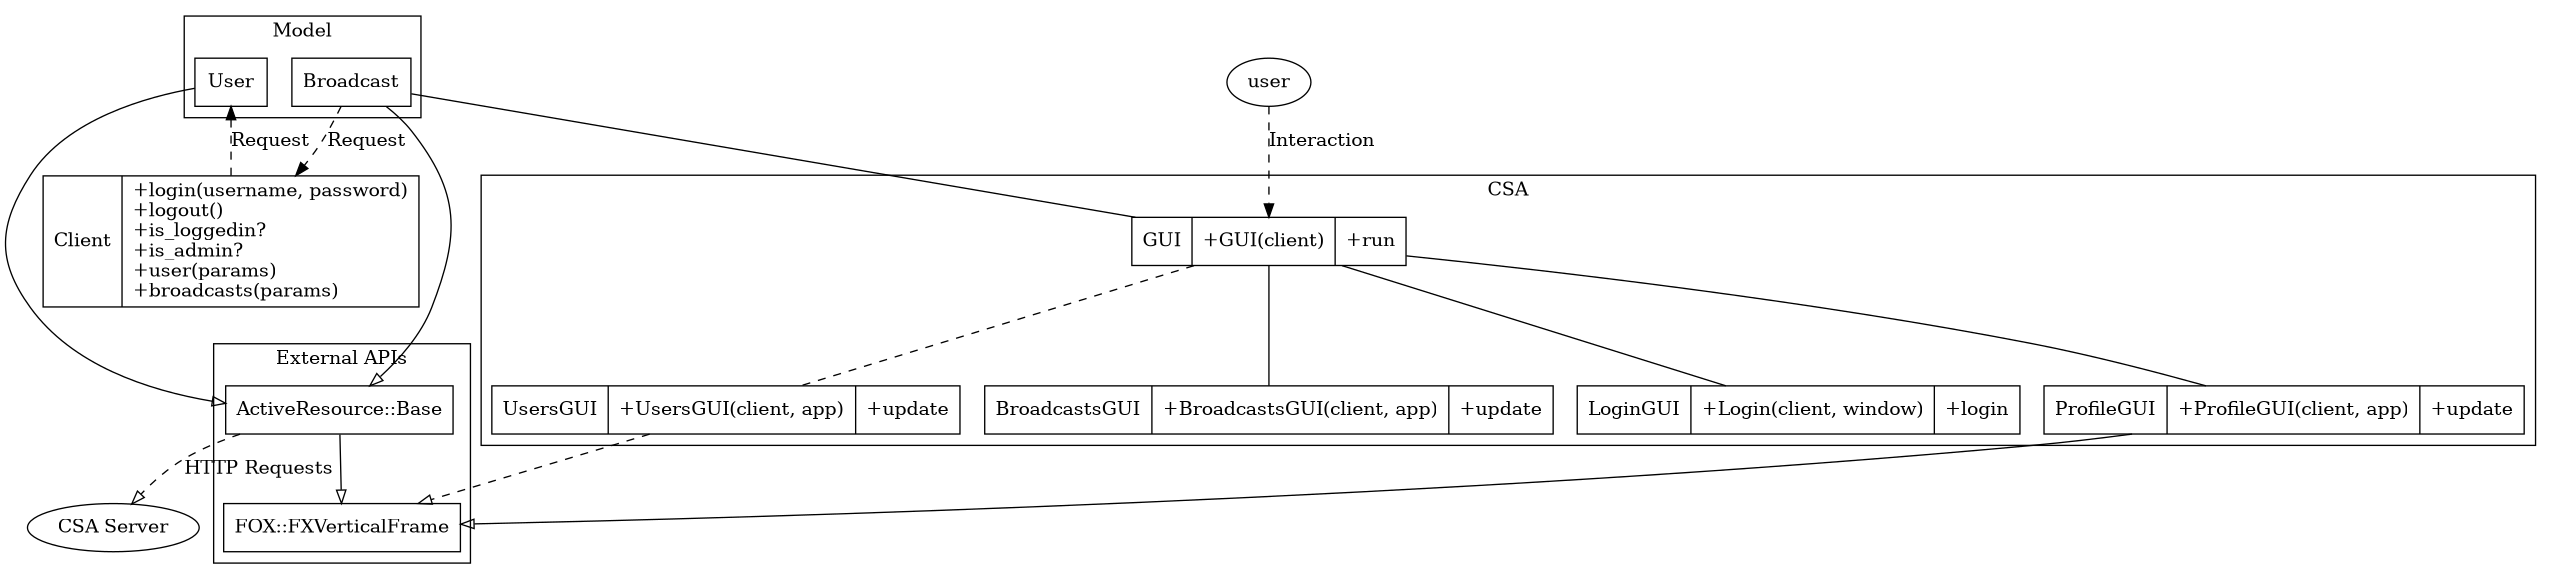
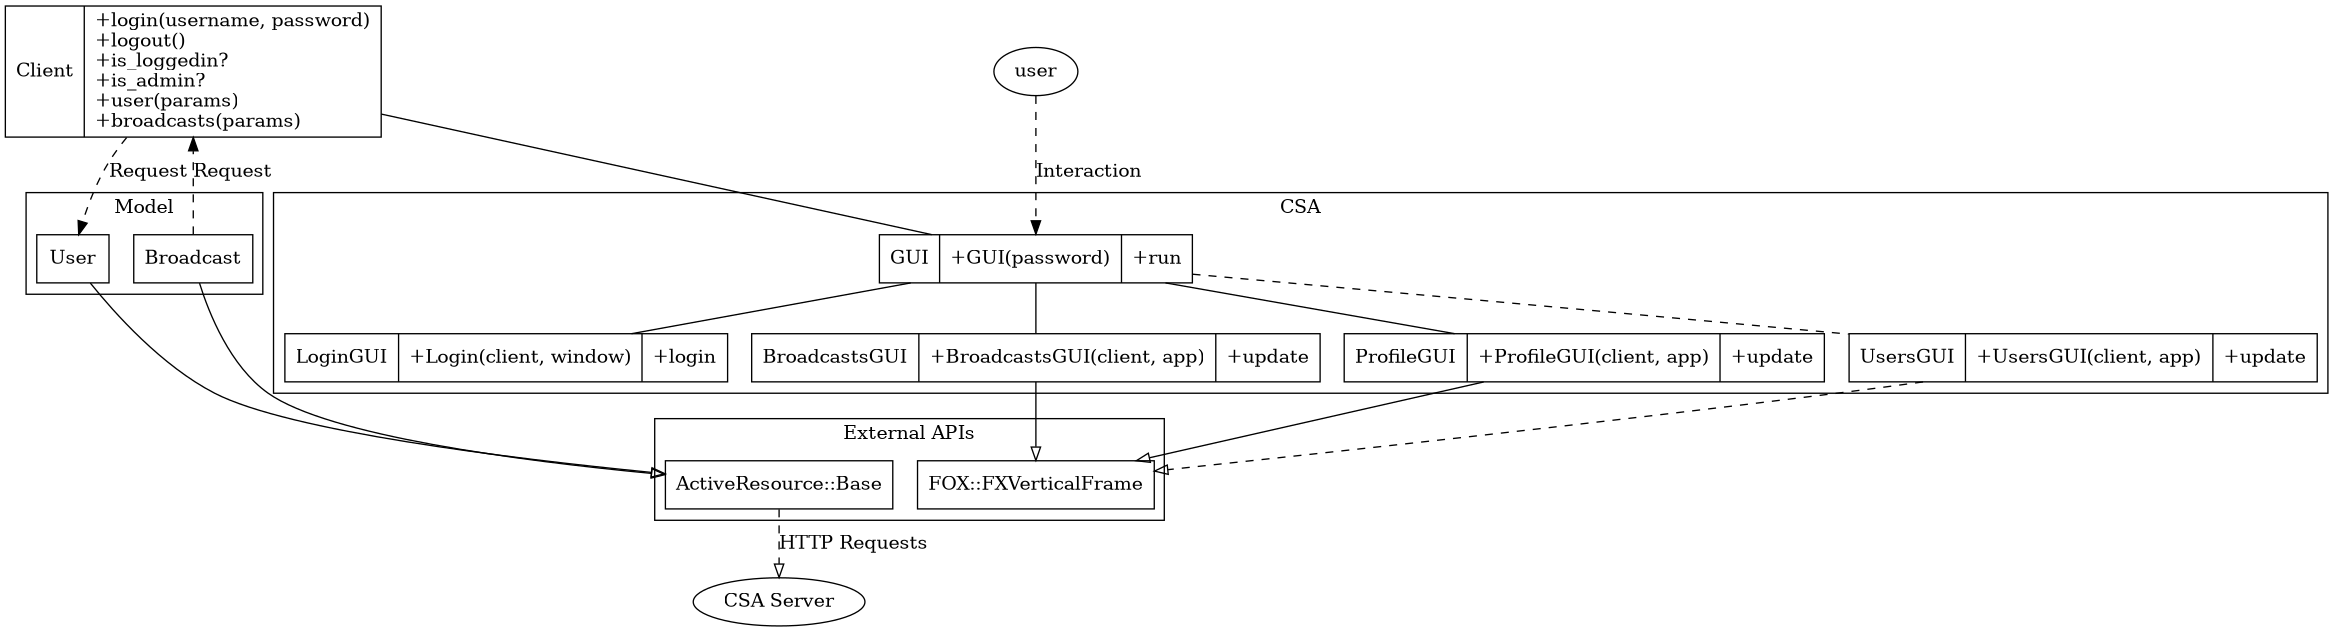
edge "Broadcast" -- "GUI": now "Client" -- "GUI"
node "GUI": text "+GUI(client)" -> "+GUI(password)"
edge "ActiveResource::Base" -> "FOX::FXVerticalFrame": now "BroadcastsGUI" -> "FOX::FXVerticalFrame"
